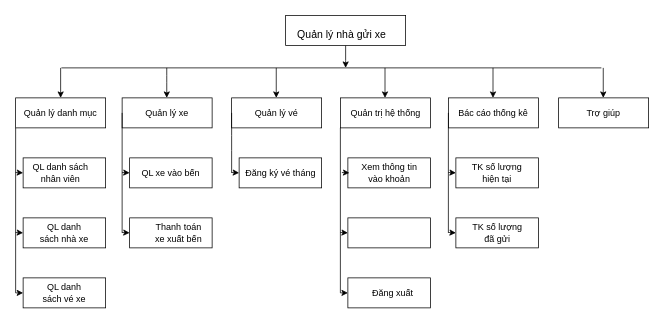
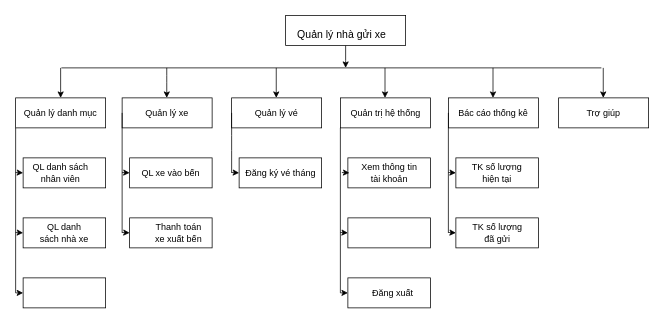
node "Xem thông tin vào khoản": label "Xem thông tin vào khoản" -> "Xem thông tin tài khoản"
node "QL danh sách vé xe": removed
